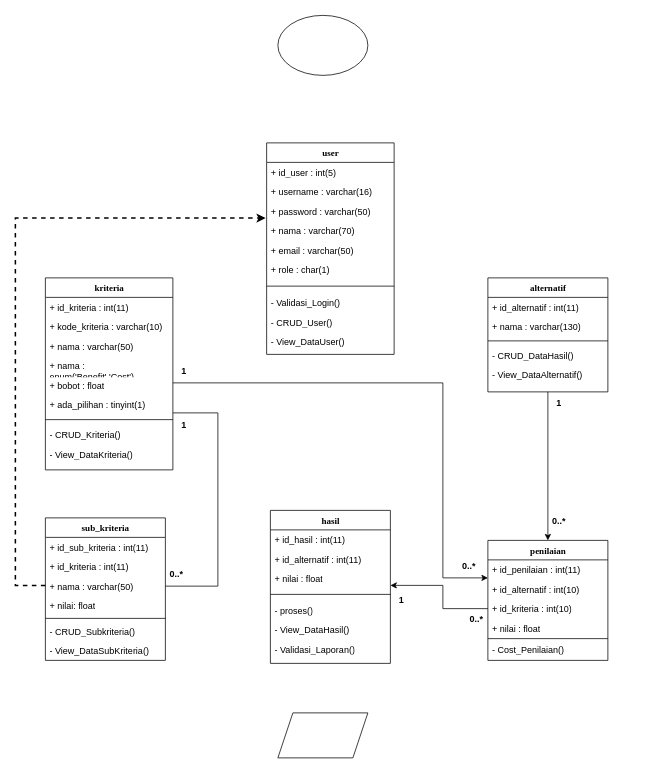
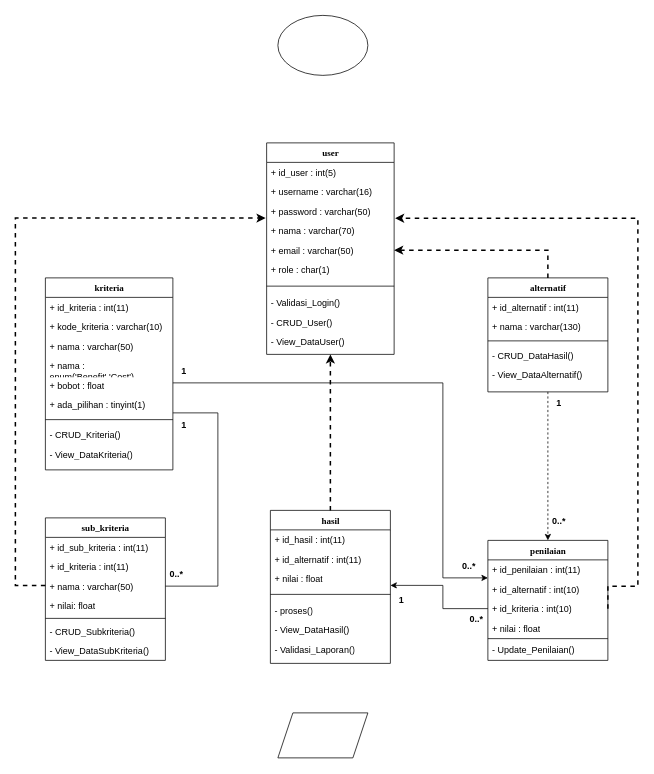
edge "alternatif" -> "+ email : varchar(50)": added
edge "+ id_kriteria : int(10)" -> "+ password : varchar(50)": added
edge "hasil" -> "user": added
edge "alternatif" -> "penilaian": style solid -> dashed
node "- Cost_Penilaian()": label "- Cost_Penilaian()" -> "- Update_Penilaian()"
